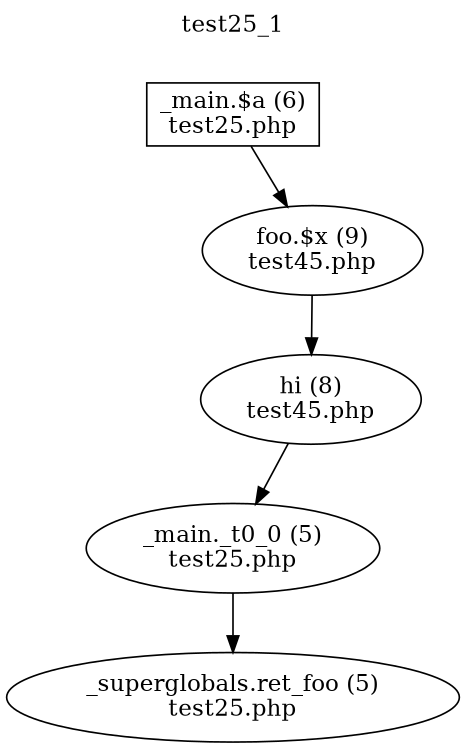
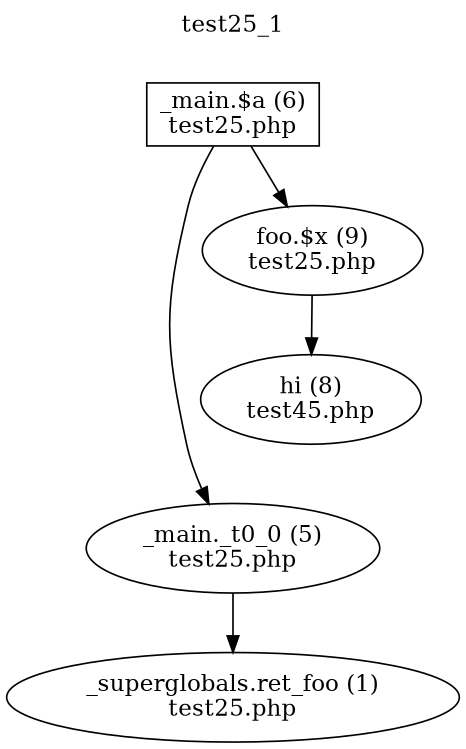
node "foo.$x (9) test45.php": label "foo.$x (9) test45.php" -> "foo.$x (9) test25.php"
edge "hi (8) test45.php" -> "_main._t0_0 (5) test25.php": now "_main.$a (6) test25.php" -> "_main._t0_0 (5) test25.php"
node "_superglobals.ret_foo (5) test25.php": label "_superglobals.ret_foo (5) test25.php" -> "_superglobals.ret_foo (1) test25.php"
